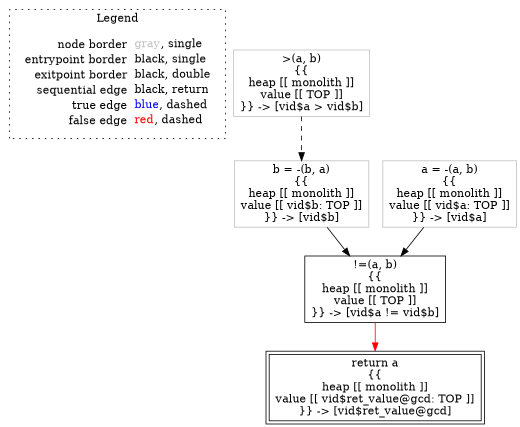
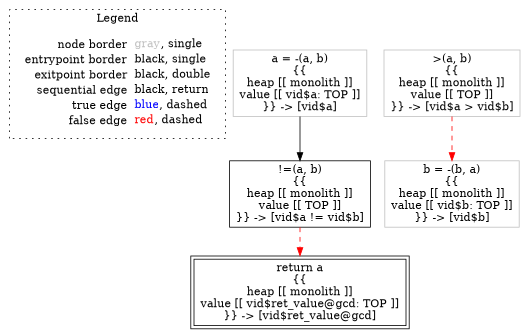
edge ">(a, b)" -> "b = -(b, a)": color black -> red
edge "b = -(b, a)" -> "!=(a, b)": removed
edge "!=(a, b)" -> "return a": style solid -> dashed
